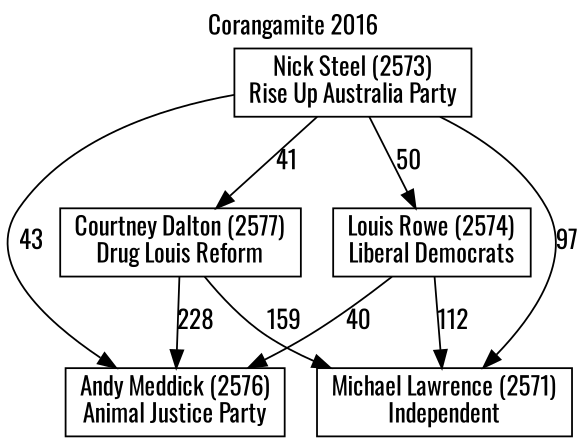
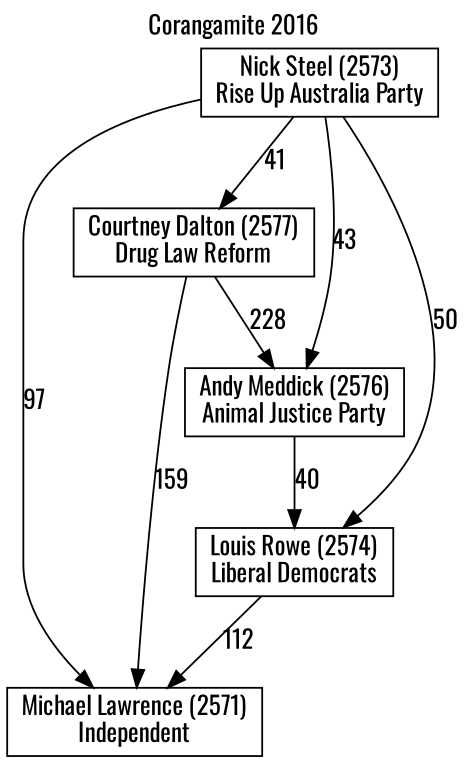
node "Courtney Dalton (2577) Drug Louis Reform": label "Courtney Dalton (2577) Drug Louis Reform" -> "Courtney Dalton (2577) Drug Law Reform"
edge "Louis Rowe (2574) Liberal Democrats" -> "Andy Meddick (2576) Animal Justice Party": reversed
